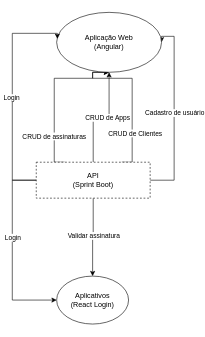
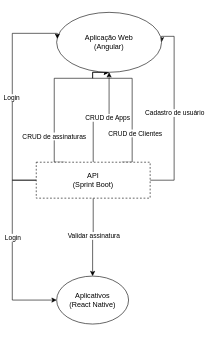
node "Aplicativos (React Login)": label "Aplicativos (React Login)" -> "Aplicativos (React Native)"
